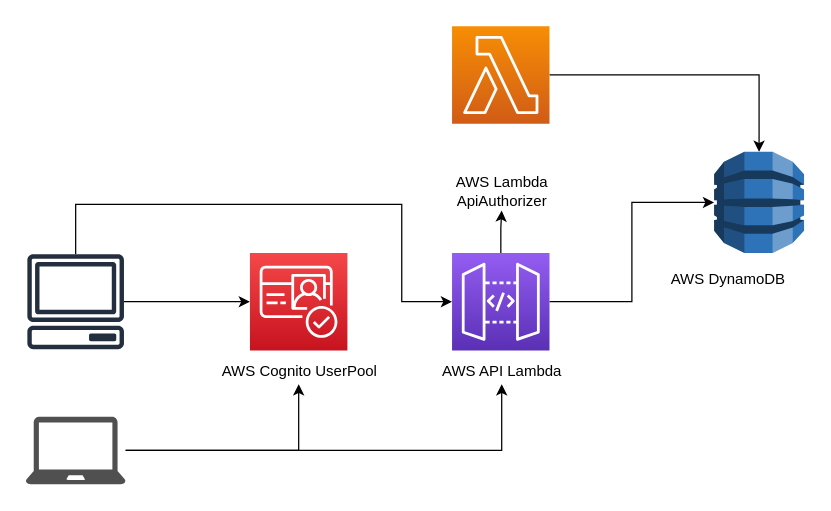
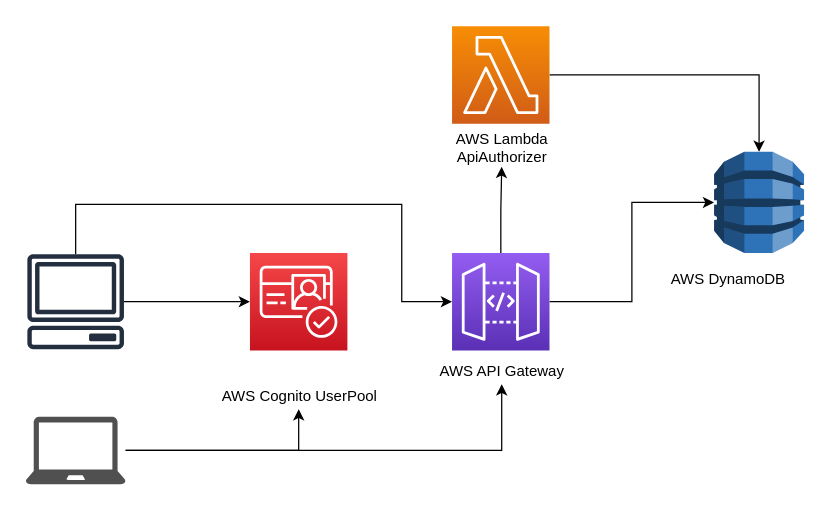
node "AWS Lambda ApiAuthorizer": moved (502, 192) -> (502, 148)
node "AWS Cognito UserPool": moved (299, 372) -> (299, 397)
node "AWS API Lambda": label "AWS API Lambda" -> "AWS API Gateway"
